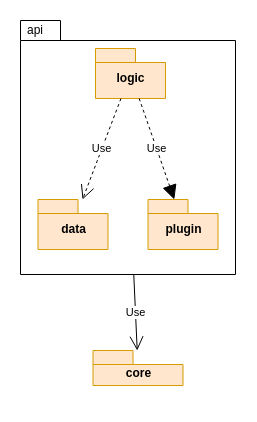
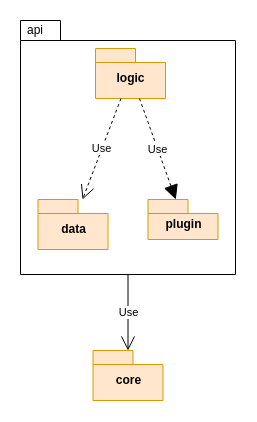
node "plugin": size 70x50 -> 70x40
node "core": size 90x35 -> 70x50
